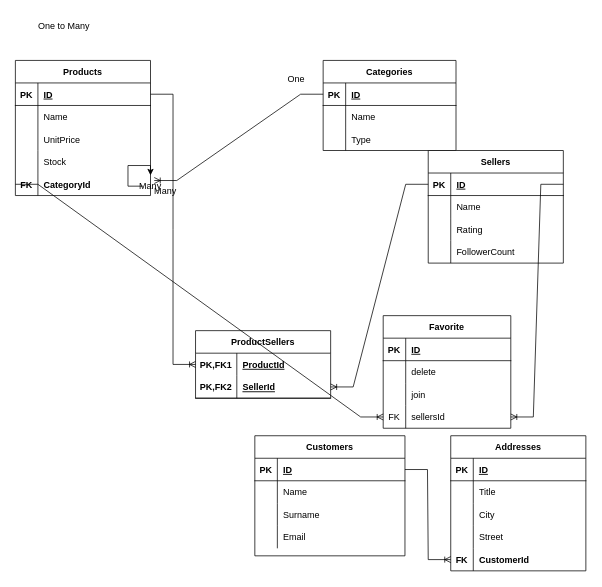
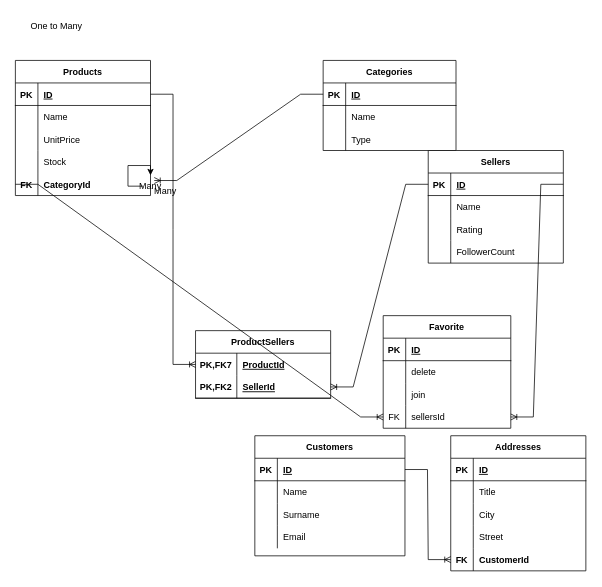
node "One to Many": moved (64, 27) -> (57, 27)
node "One": removed
node "PK,FK1": label "PK,FK1" -> "PK,FK7"
